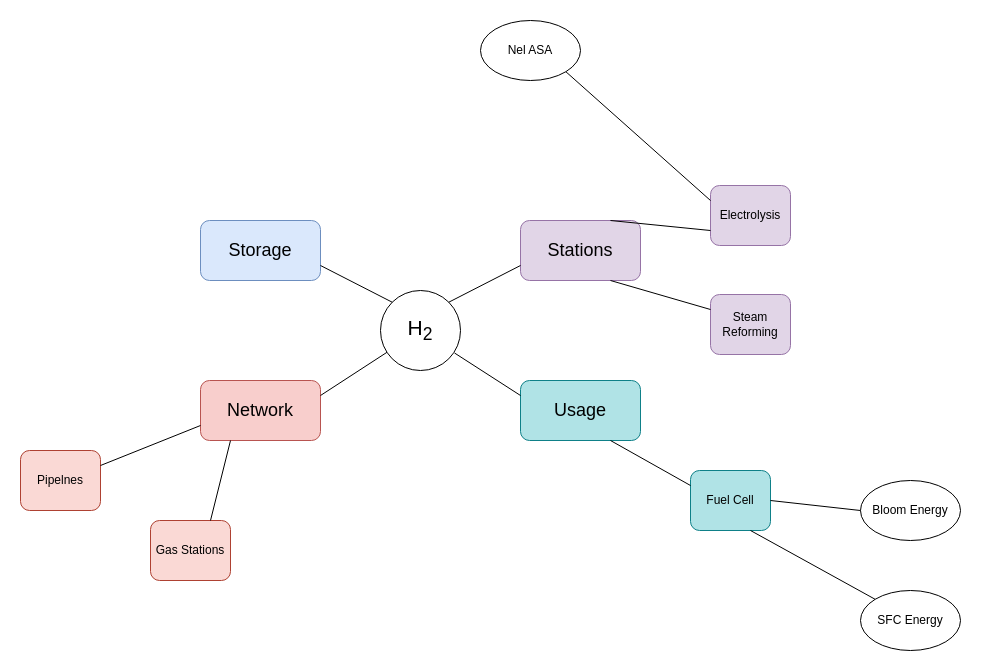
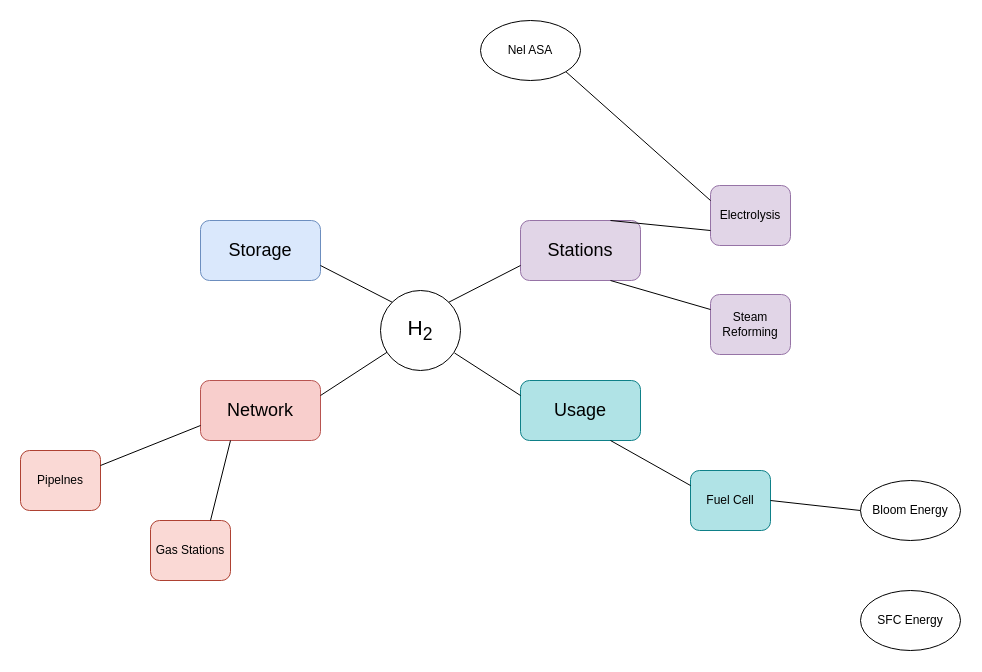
edge "Fuel Cell" -- "SFC Energy": removed
